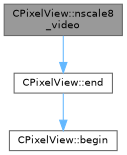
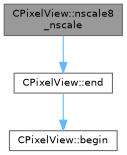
node "CPixelView::nscale8 _video": label "CPixelView::nscale8 _video" -> "CPixelView::nscale8 _nscale"
